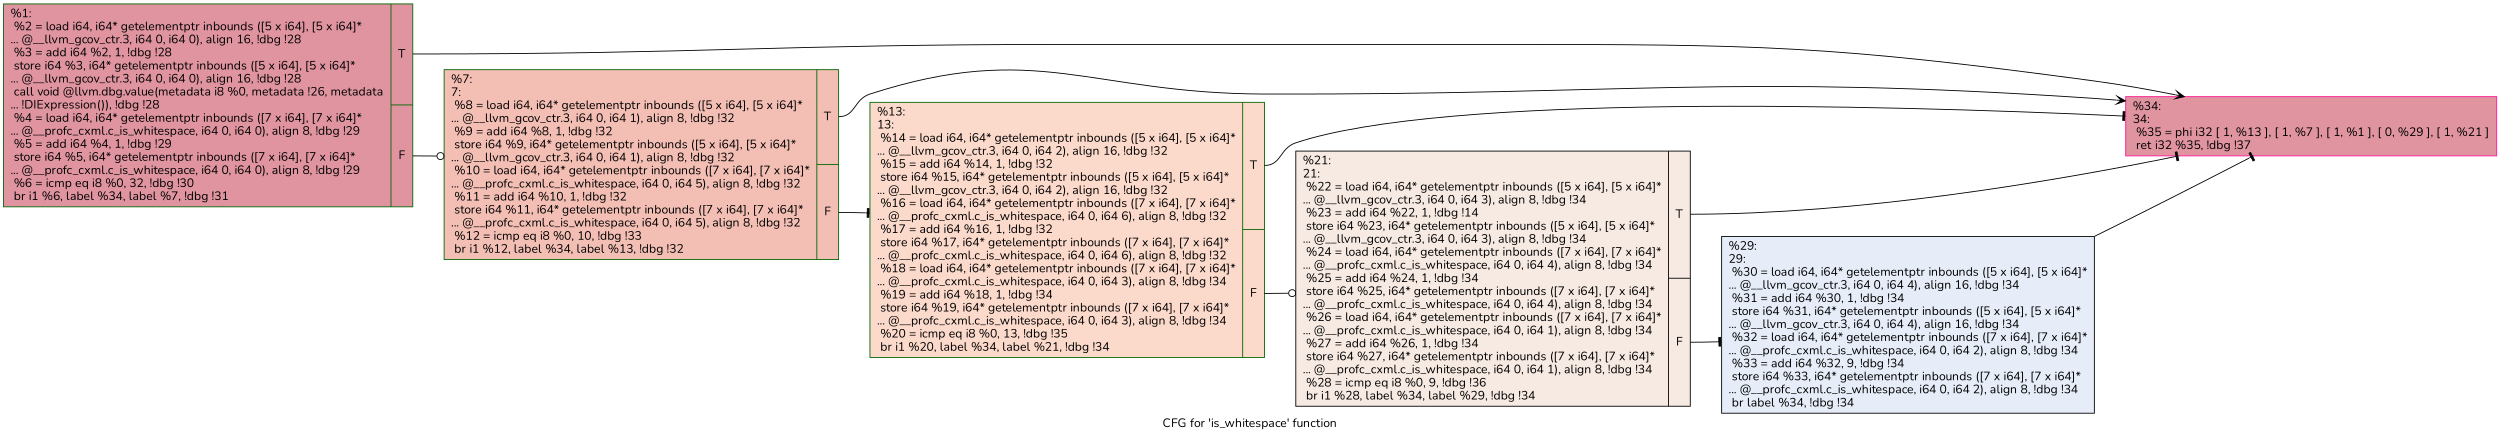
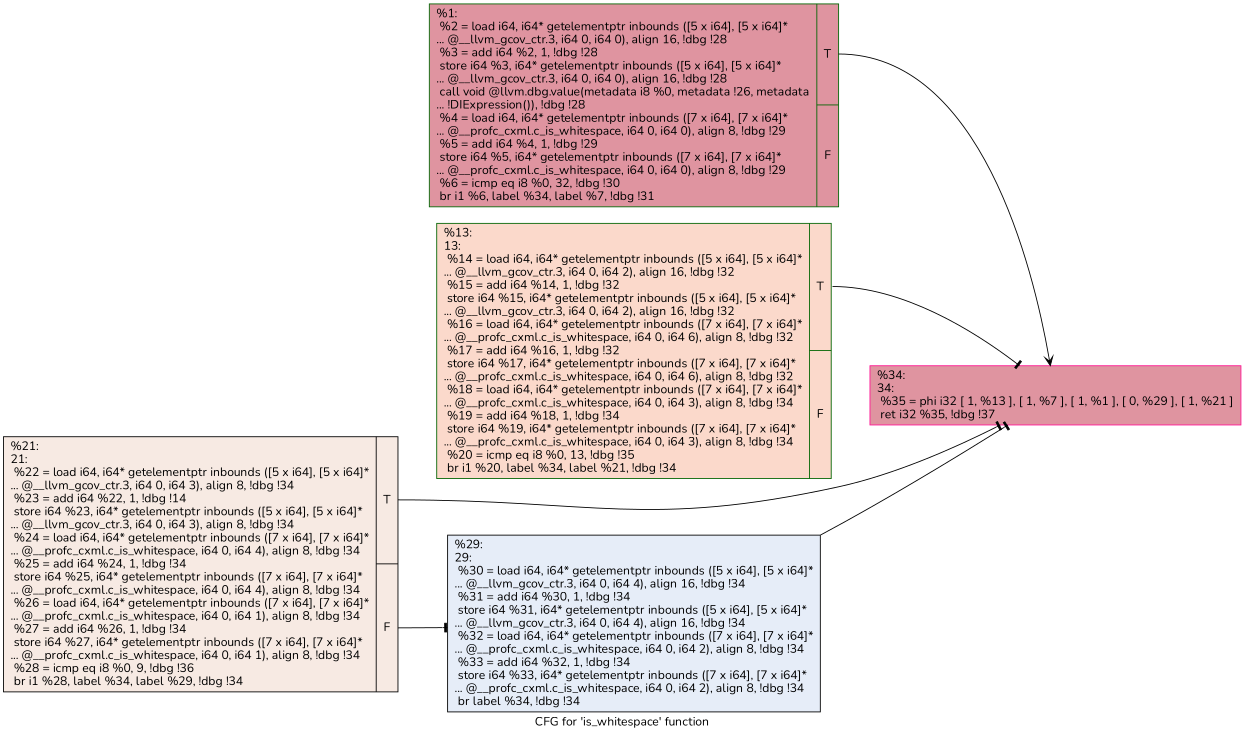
node "%7:": removed
edge "%13:" -> "%21:": removed
node "%29:": text "%33 = add i64 %32, 9, !dbg !34" -> "%33 = add i64 %32, 1, !dbg !34"
